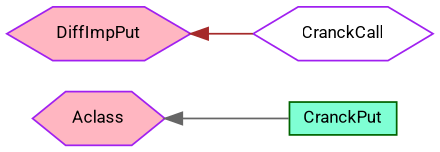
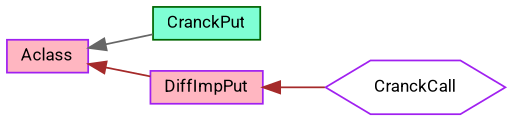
node "DiffImpPut": shape hexagon -> box
edge "DiffImpPut" -> "Aclass": added
node "Aclass": shape hexagon -> box
